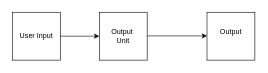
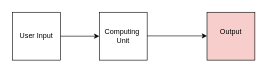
node "Output Unit": label "Output Unit" -> "Computing Unit"
node "Output": fillcolor #ffffff -> #f8cecc
